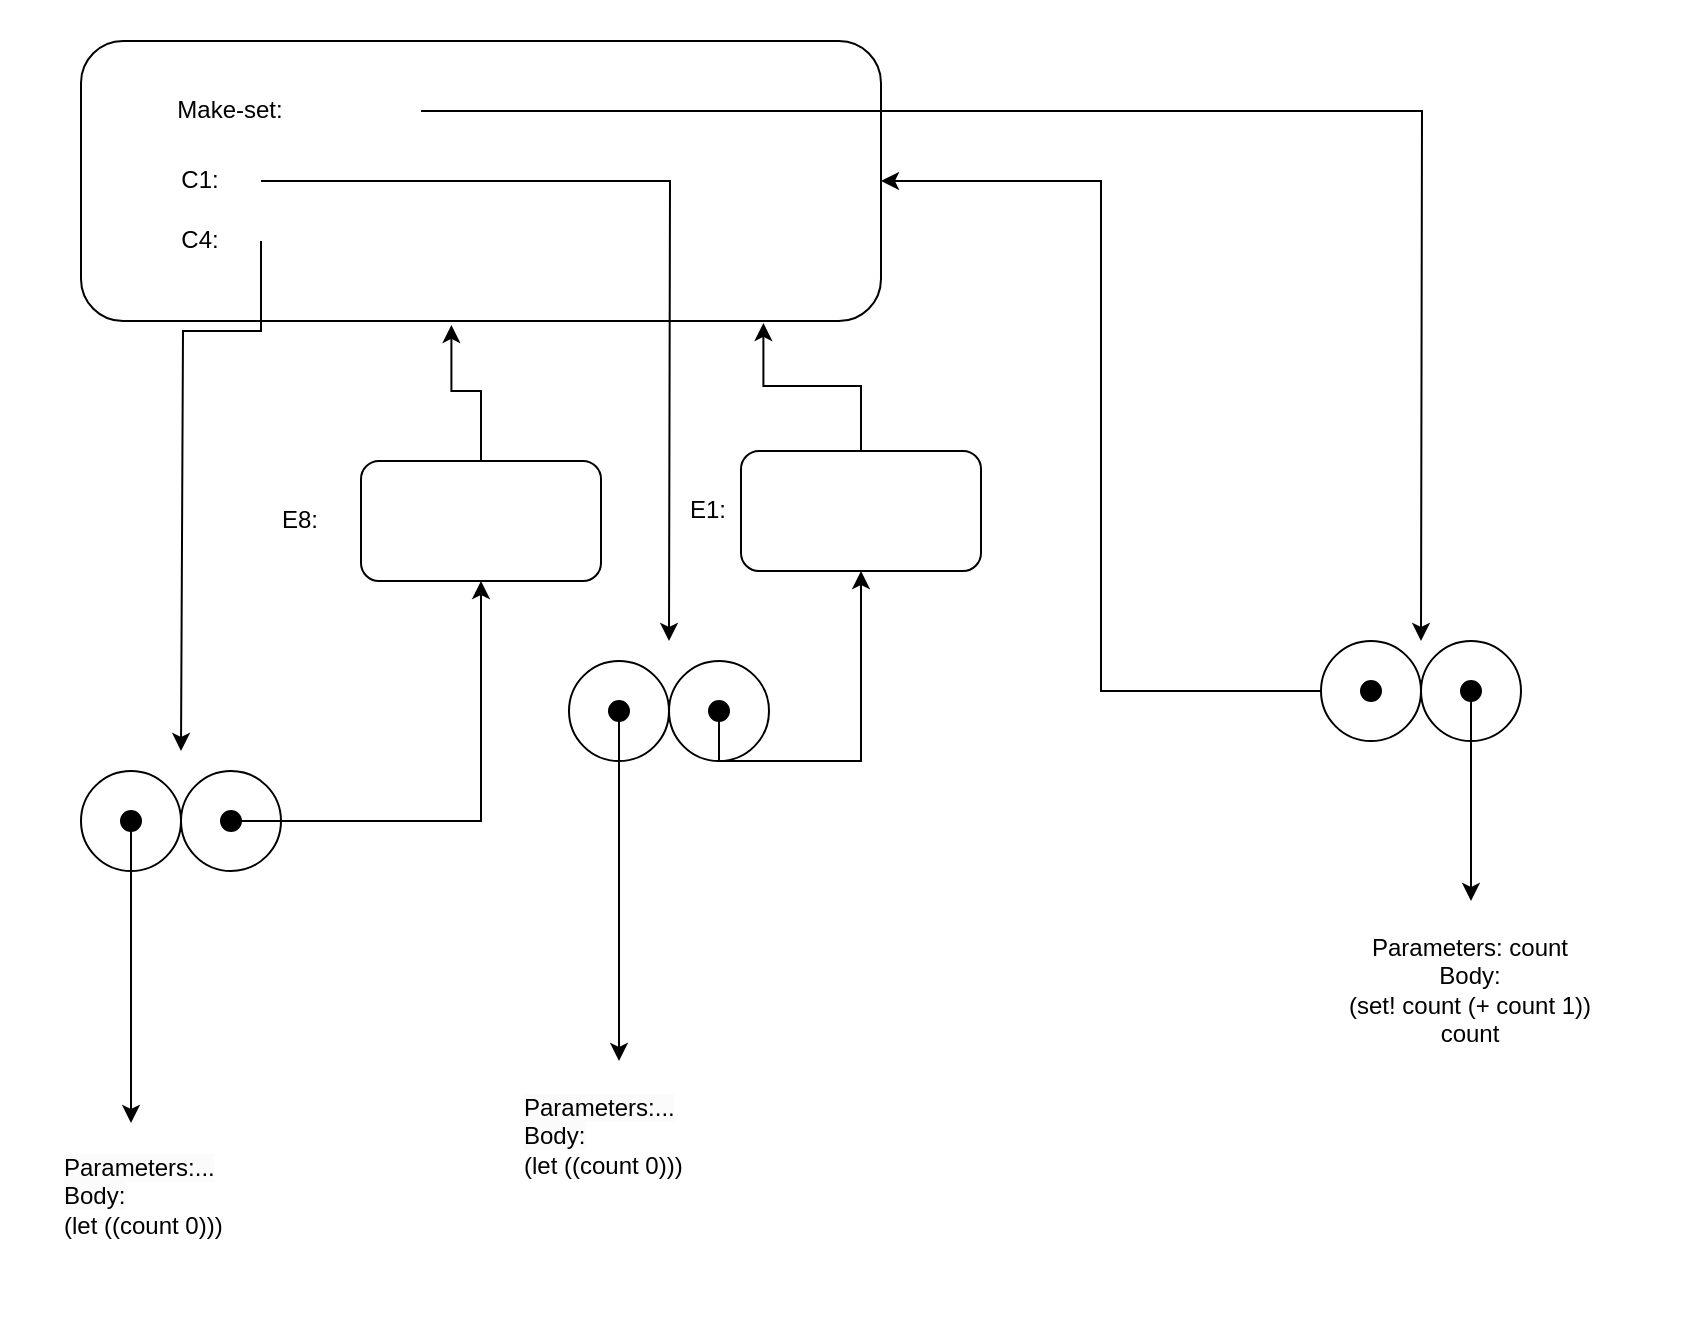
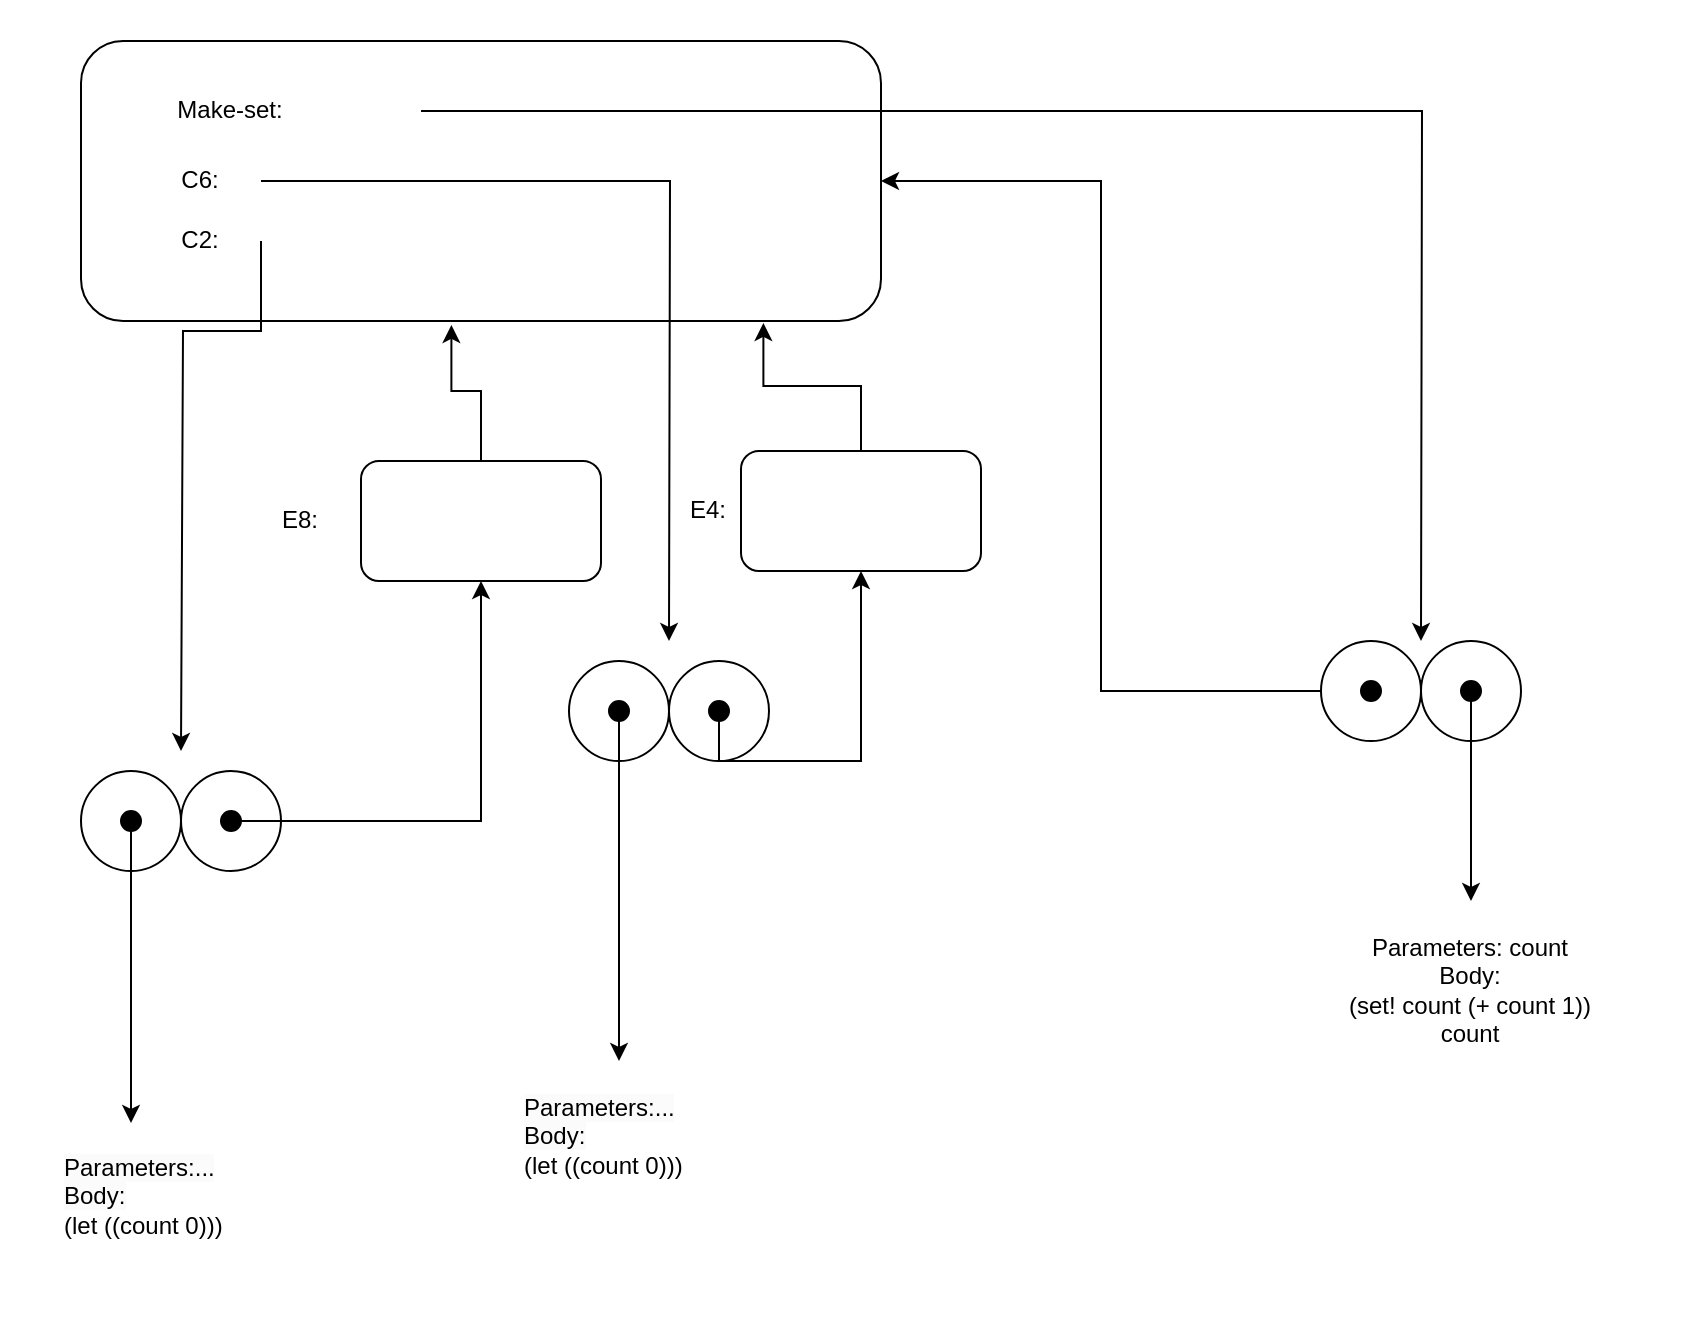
node "C1:": label "C1:" -> "C6:"
node "C4:": label "C4:" -> "C2:"
node "E1:": label "E1:" -> "E4:"
